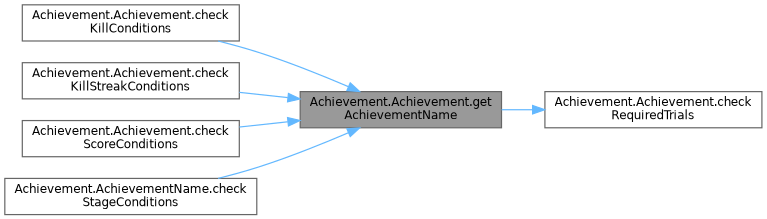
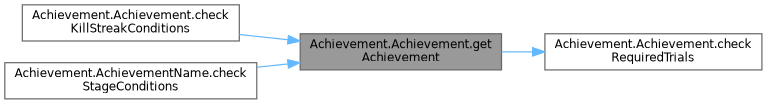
node "Achievement.Achievement.check KillConditions": removed
node "Achievement.Achievement.get AchievementName": label "Achievement.Achievement.get AchievementName" -> "Achievement.Achievement.get Achievement"
node "Achievement.Achievement.check ScoreConditions": removed
